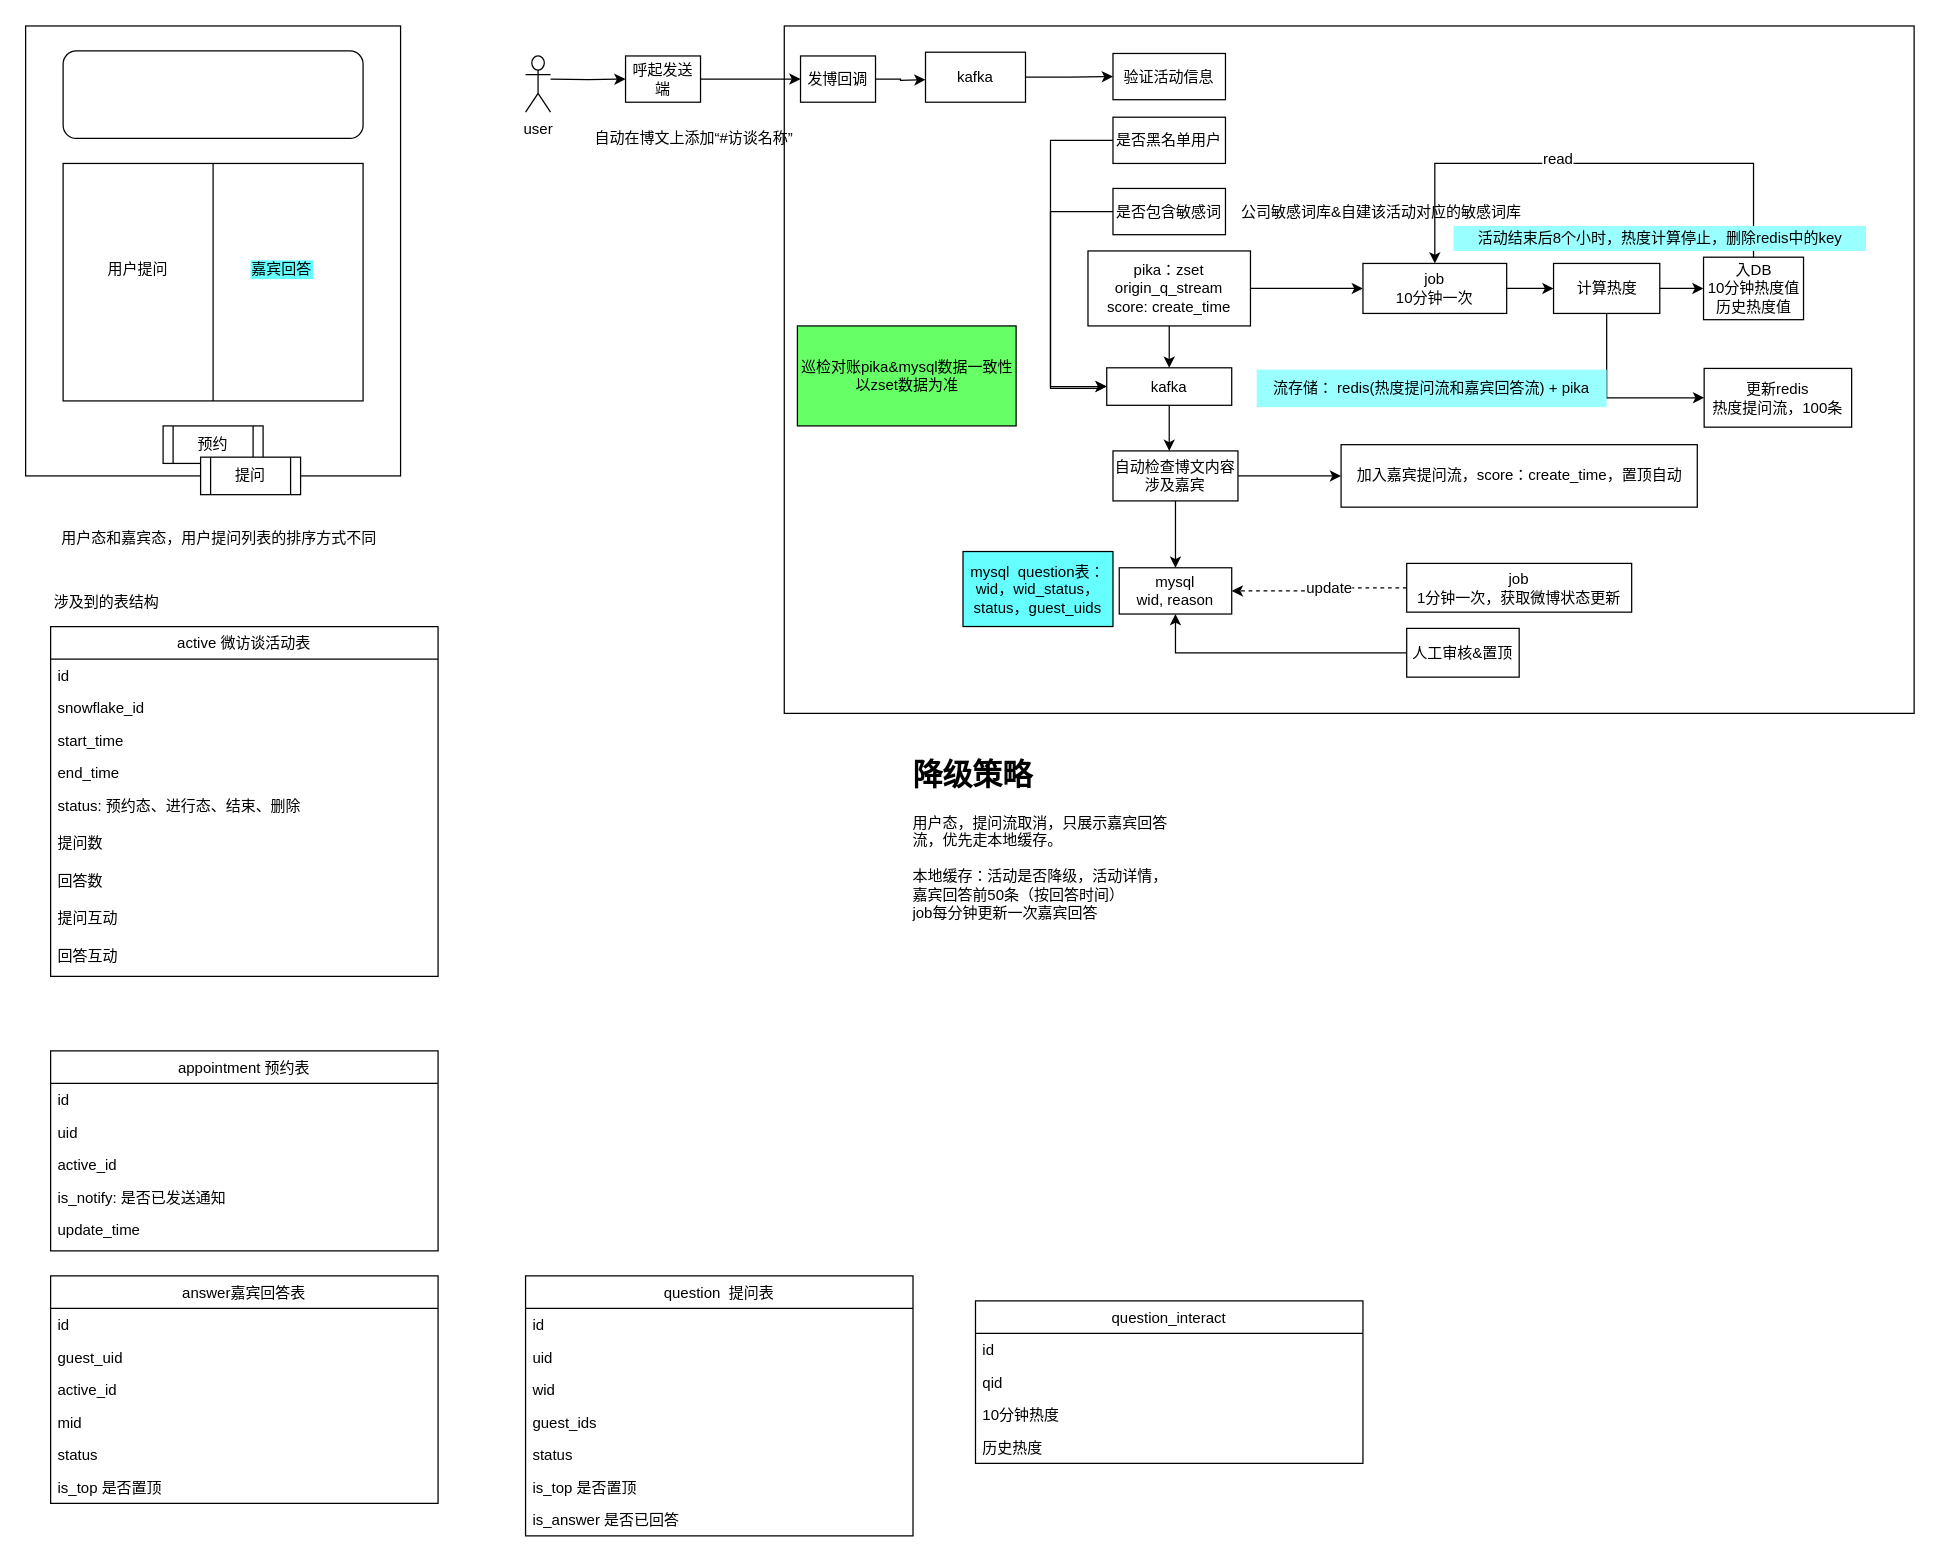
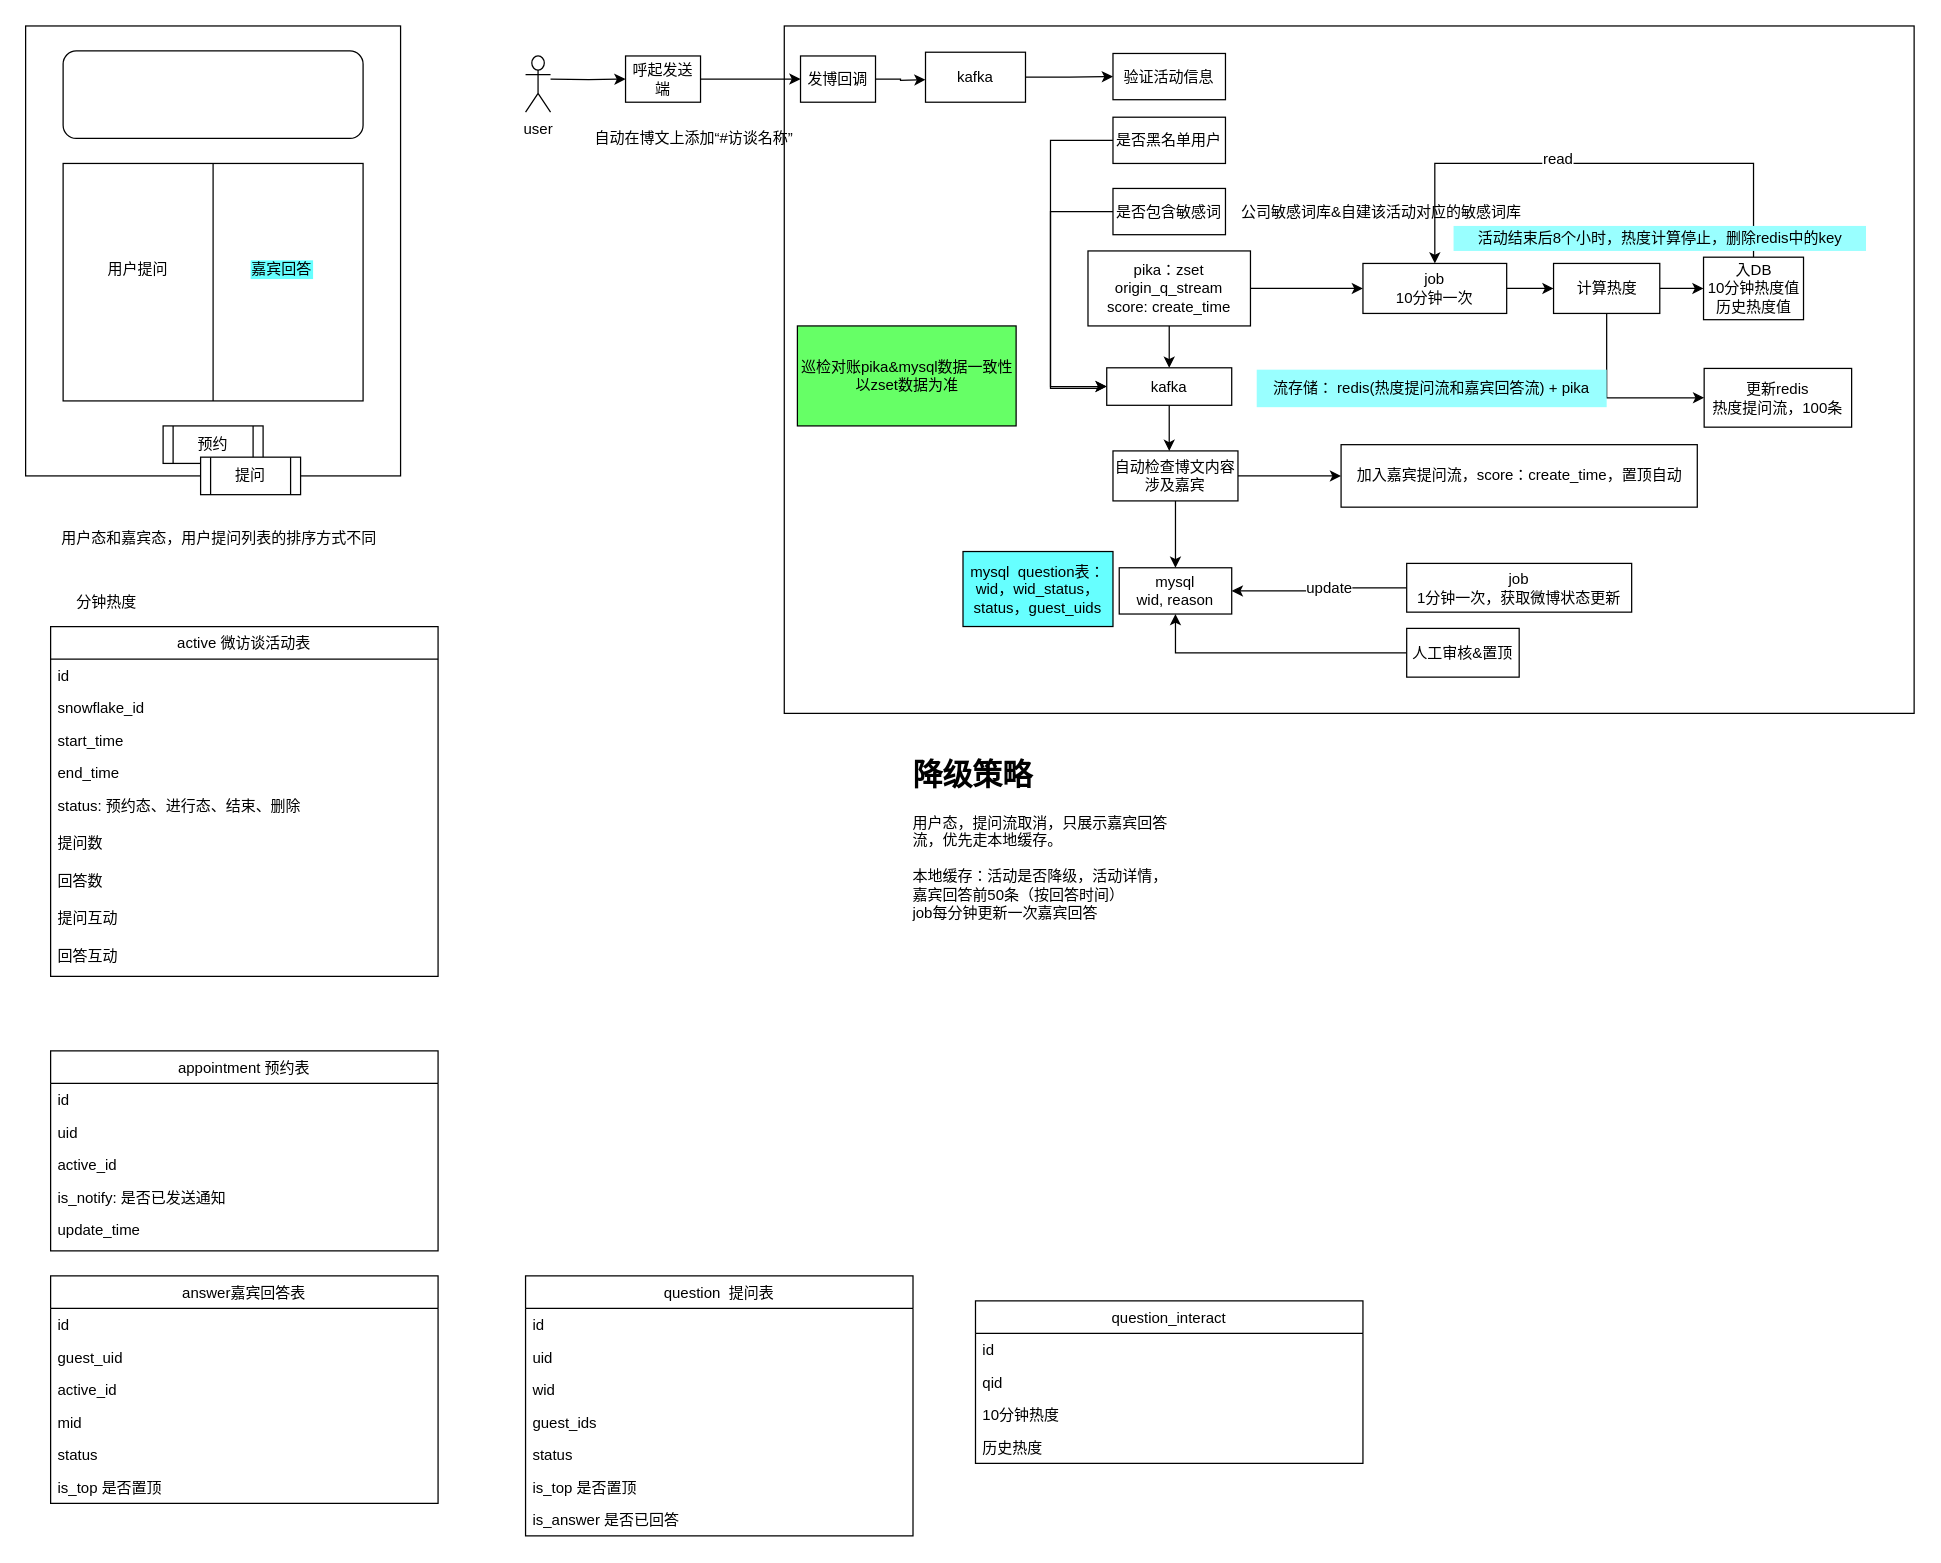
edge "job 1分钟一次，获取微博状态更新" -> "mysql wid, reason": style dashed -> solid
node "涉及到的表结构": label "涉及到的表结构" -> "分钟热度"
